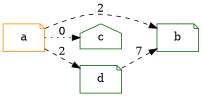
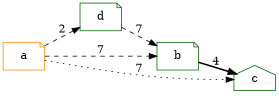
edge "a" -> "b": label "2" -> "7"
edge "a" -> "c": label "0" -> "7"
edge "b" -> "c": added, label "4"
